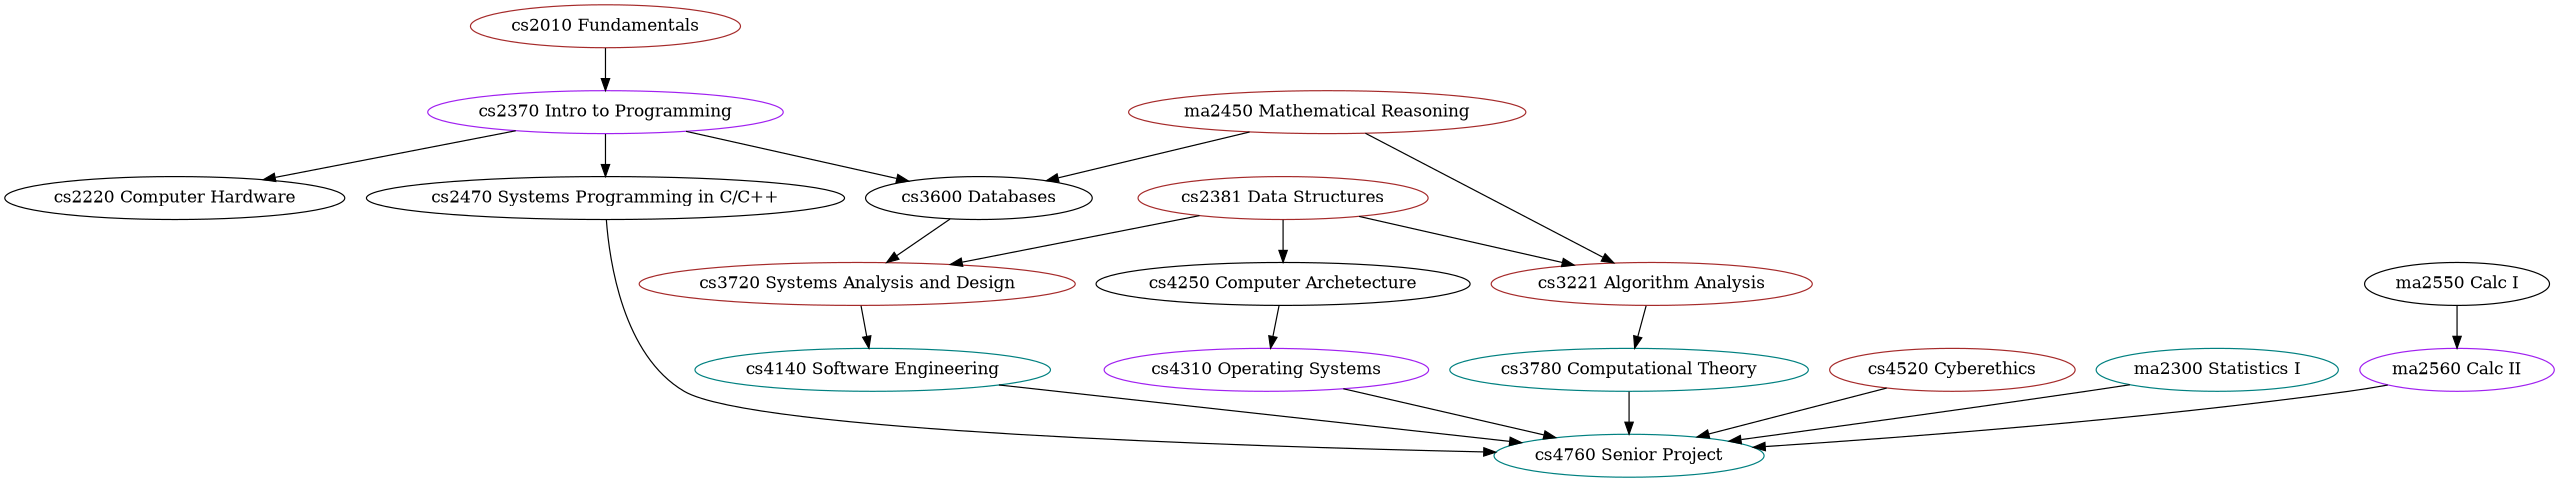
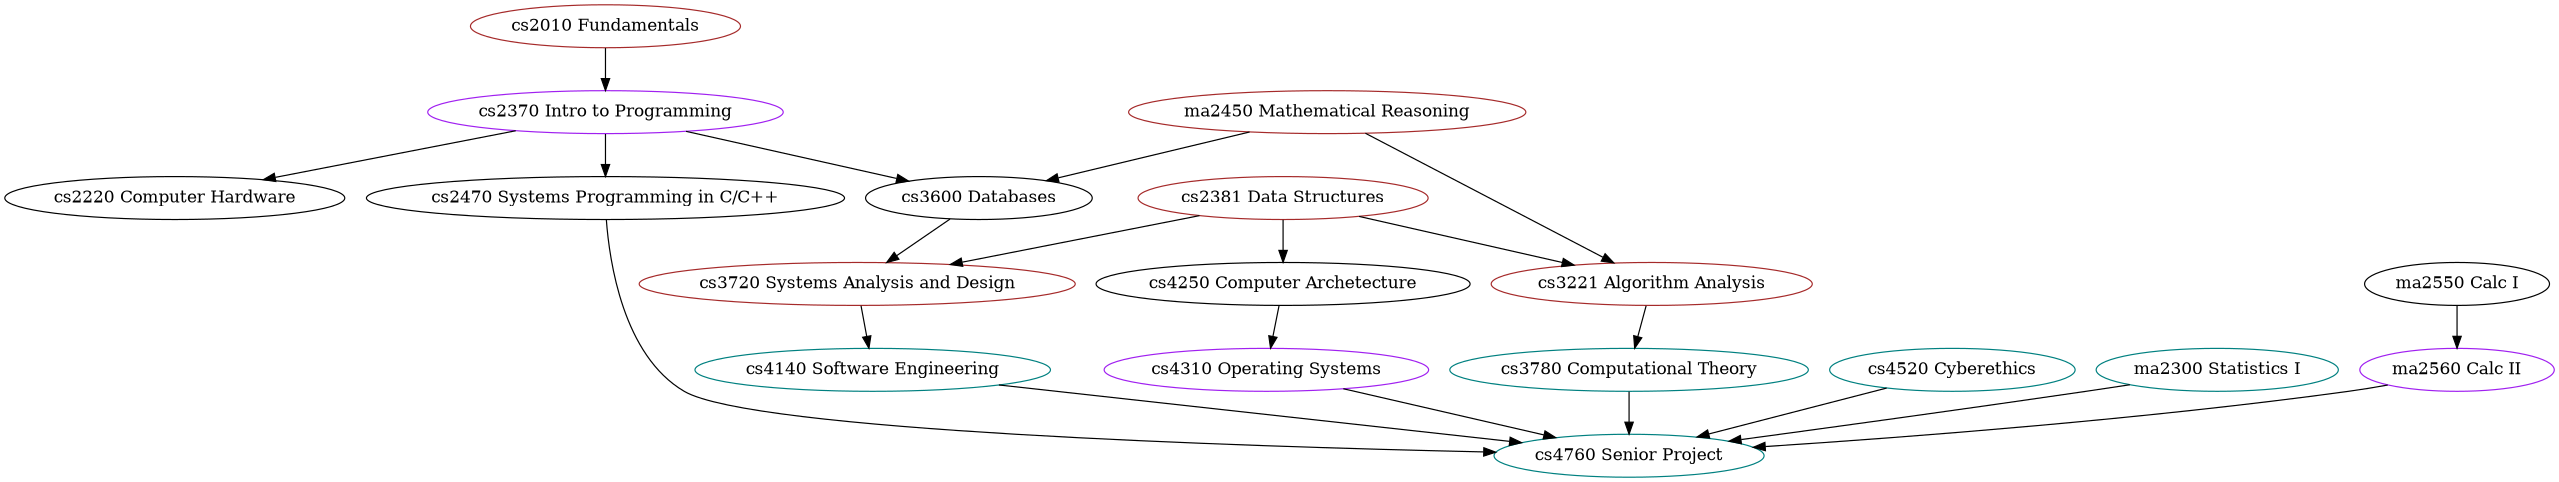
node "cs4520 Cyberethics": color brown -> teal
